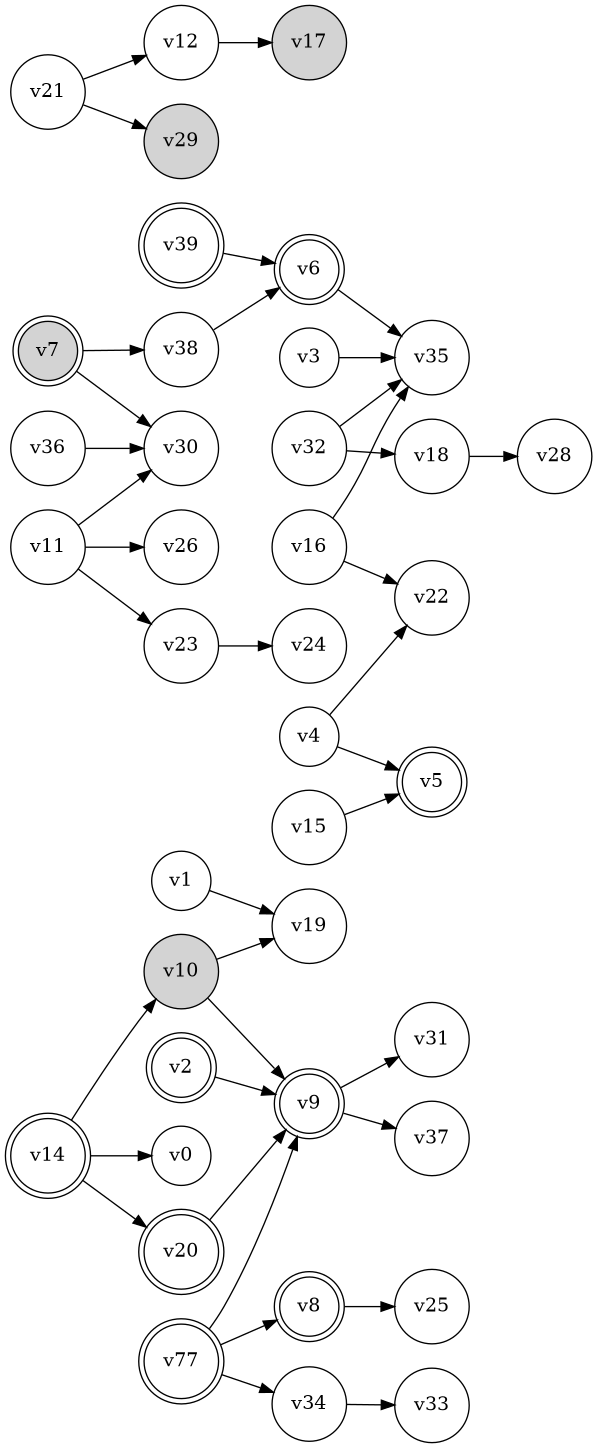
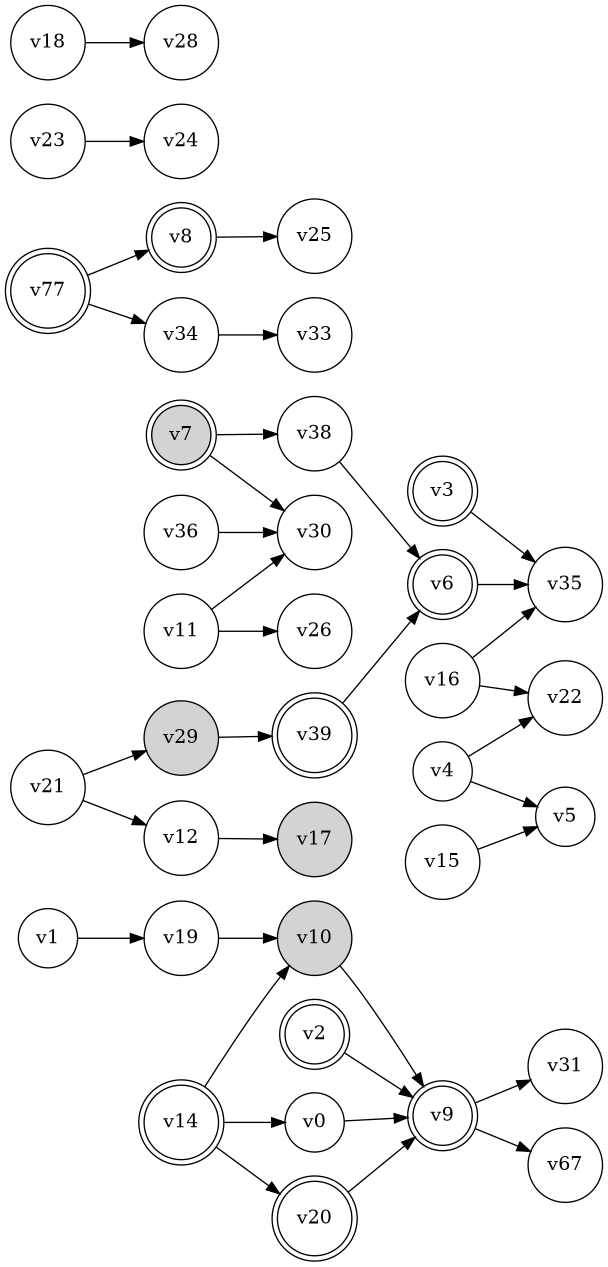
node "v3": shape circle -> doublecircle
node "v32": removed
edge "v11" -> "v23": removed
edge "v29" -> "v39": added
node "v5": shape doublecircle -> circle
edge "v10" -> "v19": reversed
node "v37": label "v37" -> "v67"
edge "v77" -> "v9": now "v0" -> "v9"
